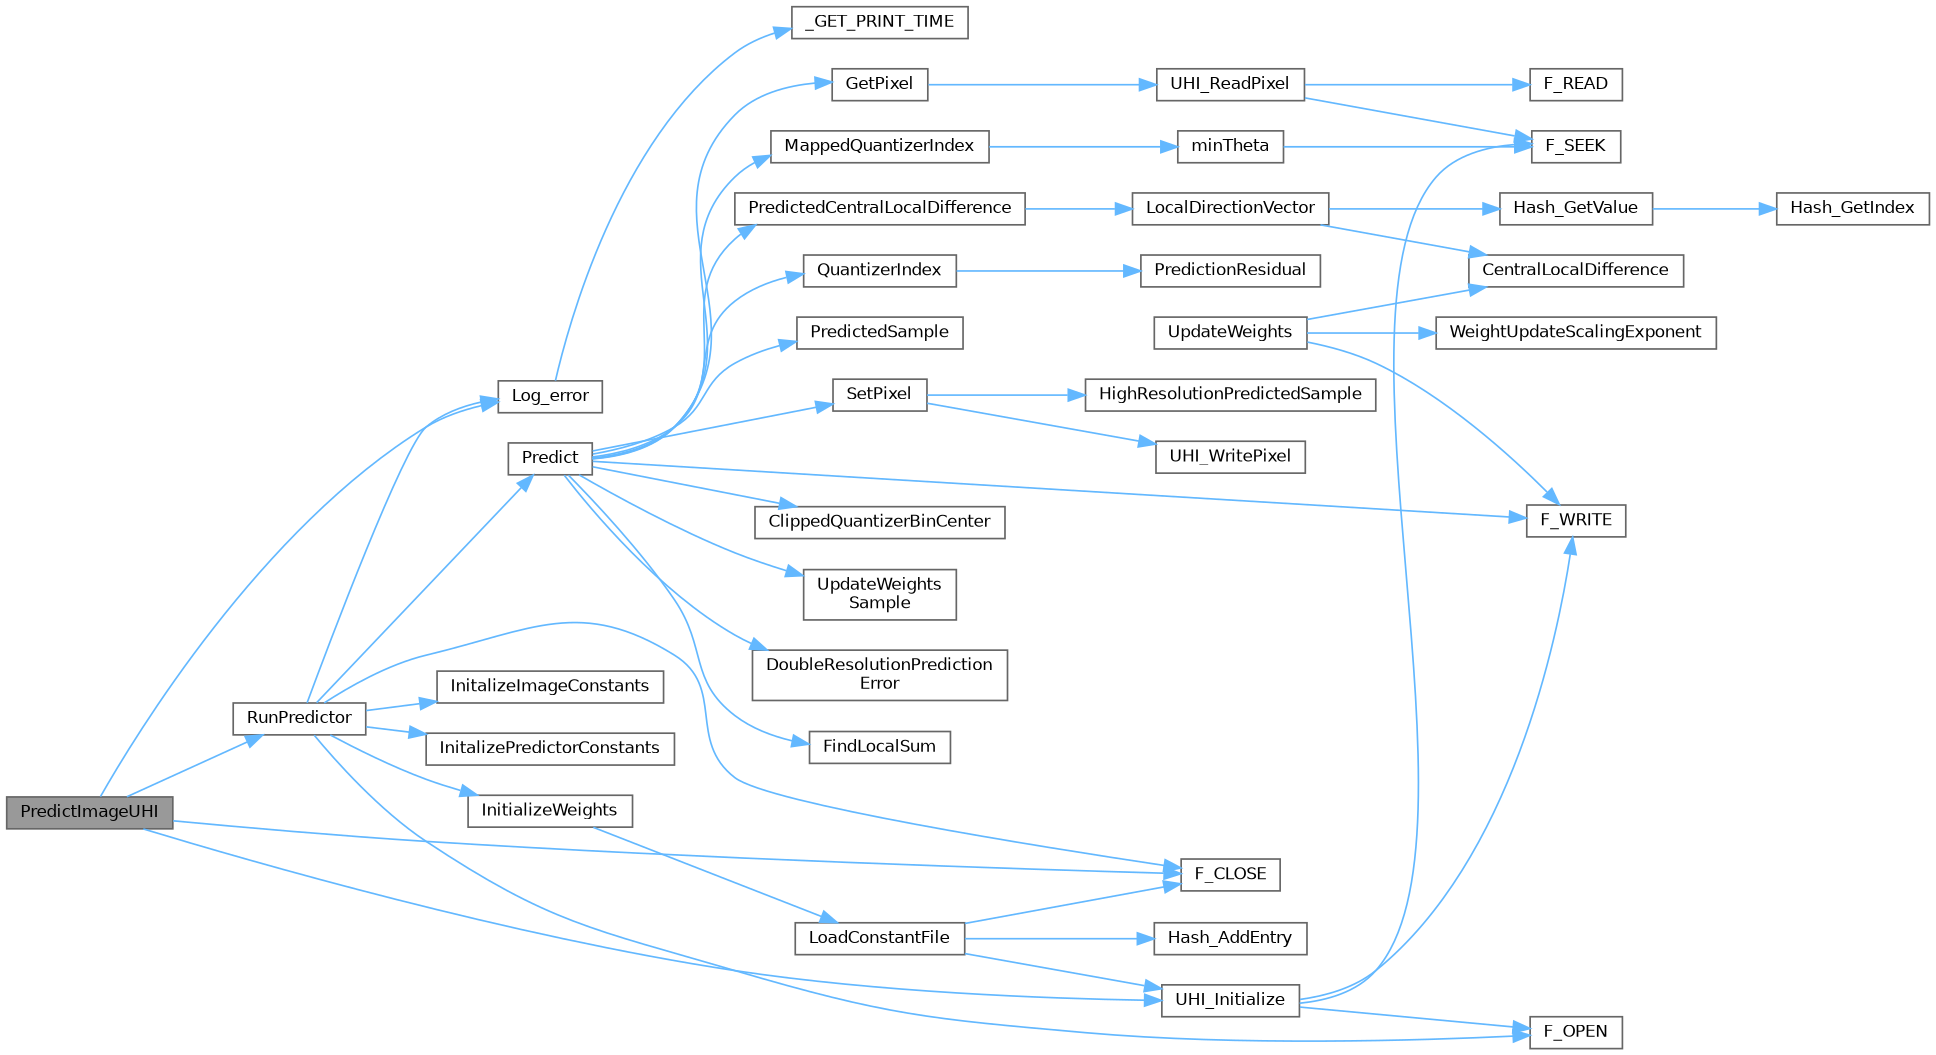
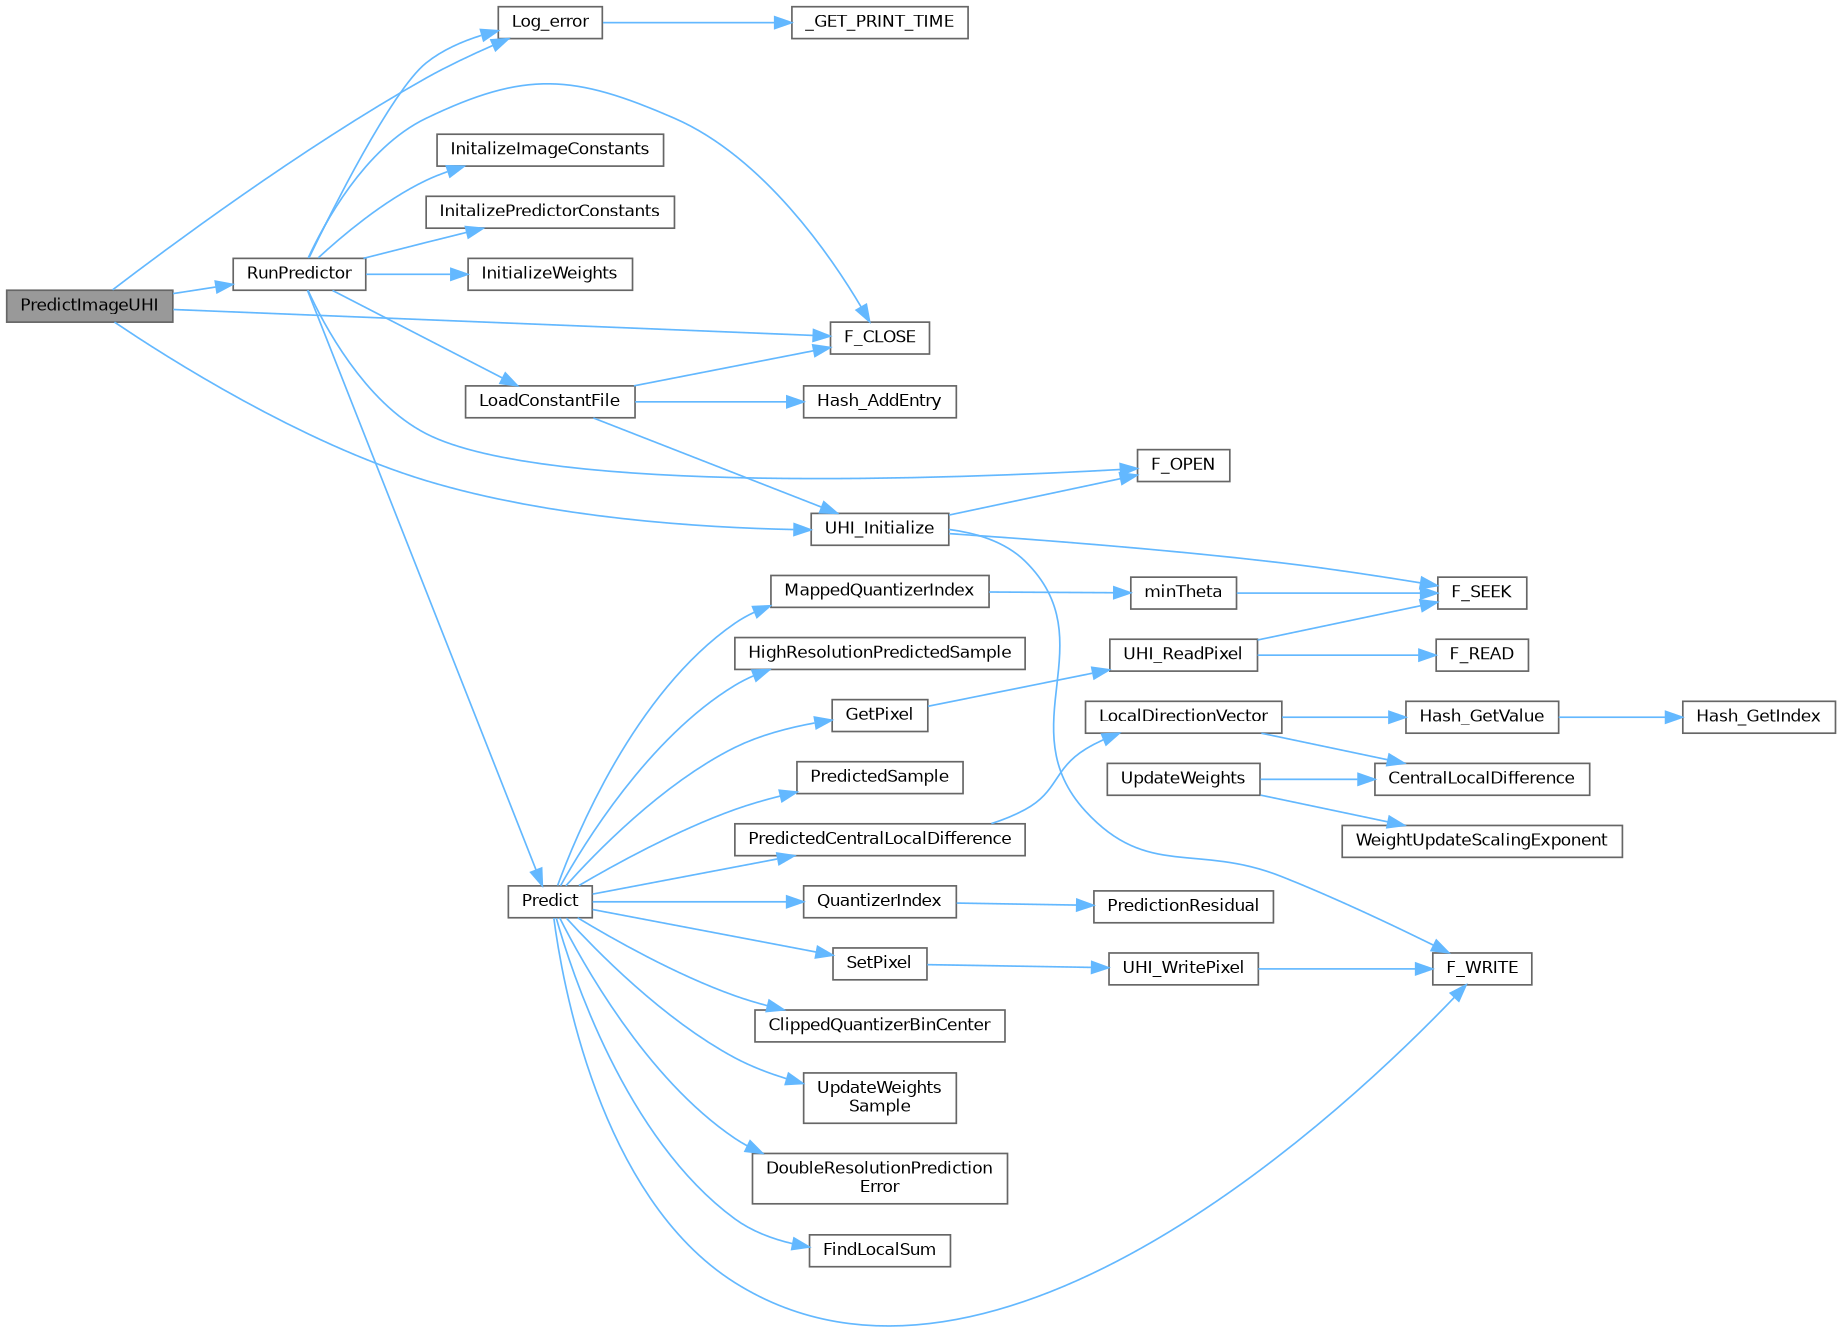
edge "SetPixel" -> "HighResolutionPredictedSample": now "Predict" -> "HighResolutionPredictedSample"
edge "UpdateWeights" -> "F_WRITE": now "UHI_WritePixel" -> "F_WRITE"
edge "InitializeWeights" -> "LoadConstantFile": now "RunPredictor" -> "LoadConstantFile"
